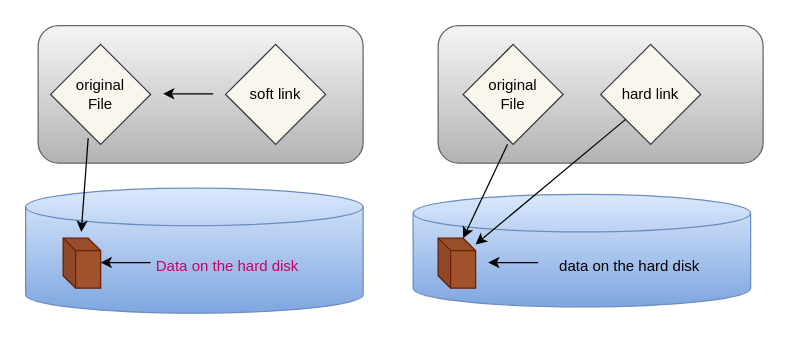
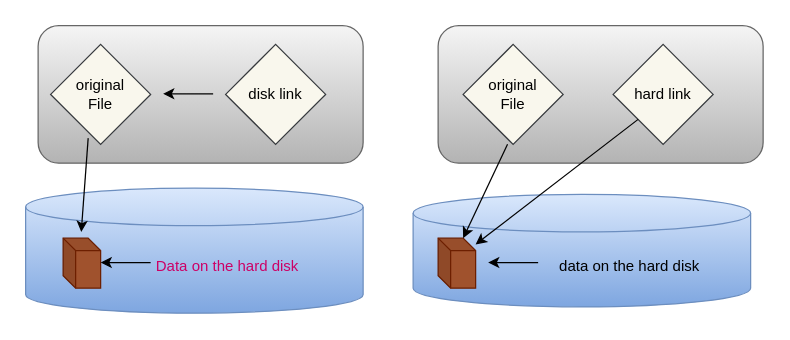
node "soft link": label "soft link" -> "disk link"
node "hard link": moved (651, 94) -> (663, 94)
